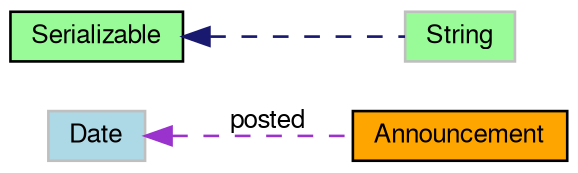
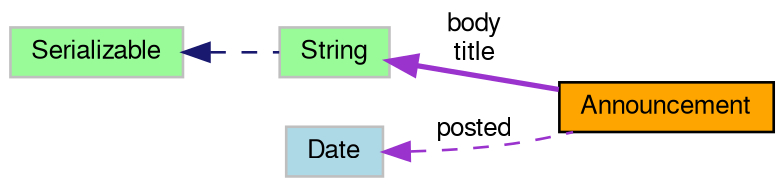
node "Serializable": color black -> grey75
edge "Announcement" -> "String": added, label "body title"
